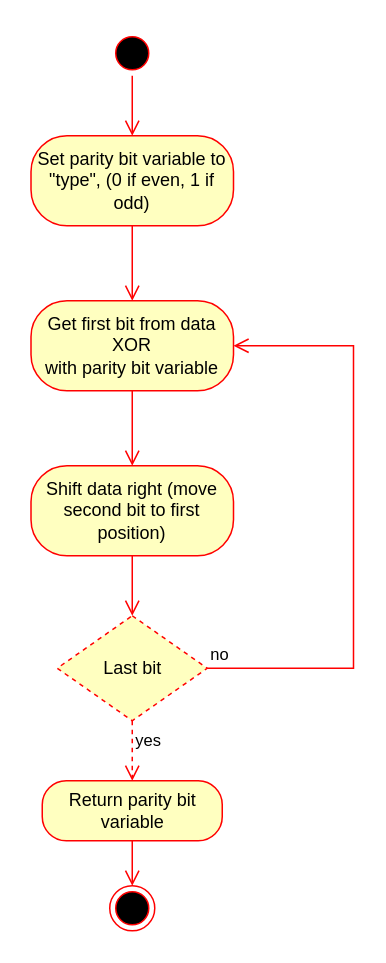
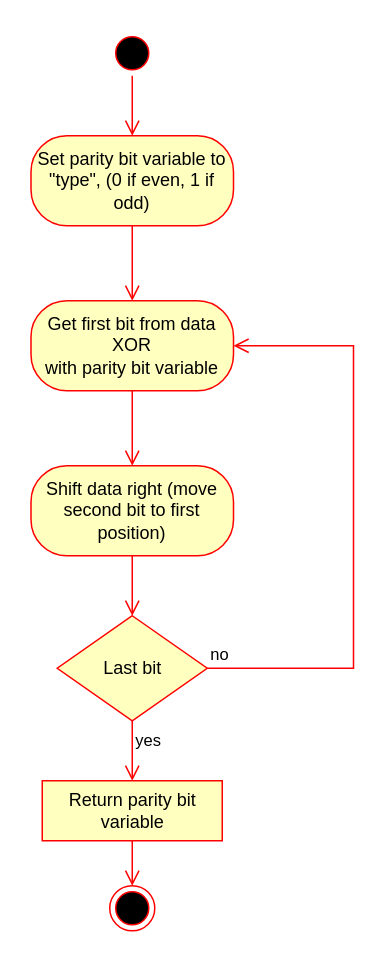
node "Last bit": style dashed -> solid
edge "Last bit" -> "Return parity bit variable": style dashed -> solid
node "Return parity bit variable": shape rounded rectangle -> rectangle
